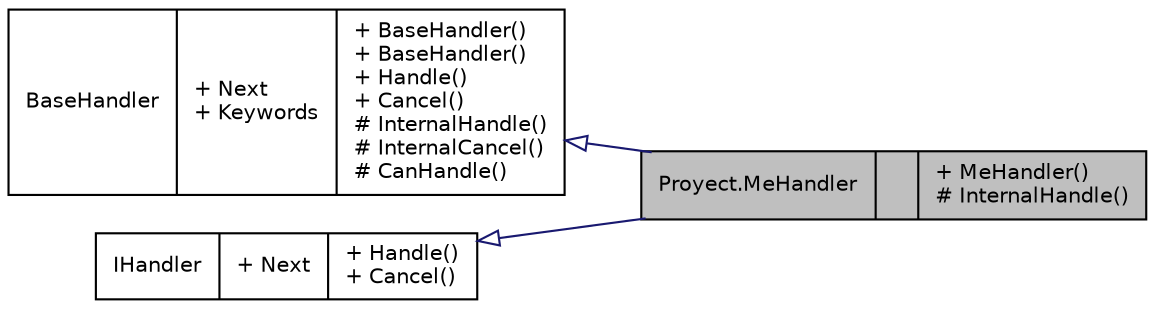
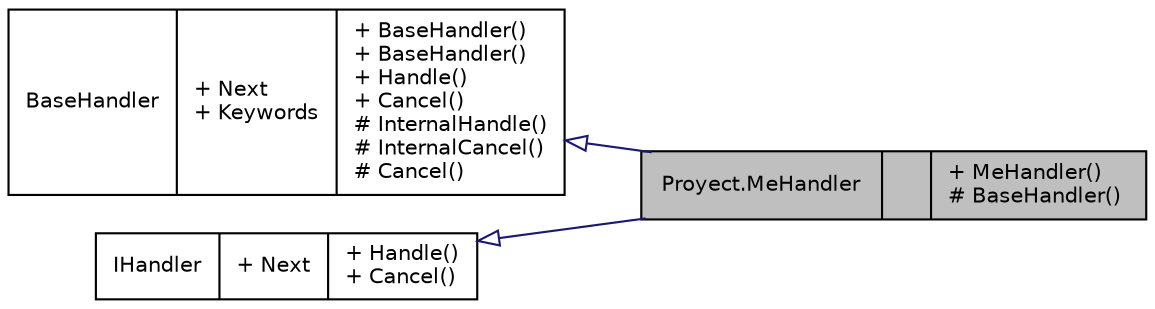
node "BaseHandler": text "# CanHandle()" -> "# Cancel()"
node "Proyect.MeHandler": text "# InternalHandle()" -> "# BaseHandler()"
